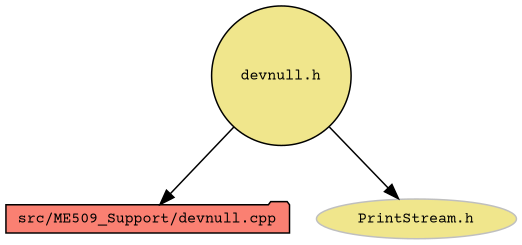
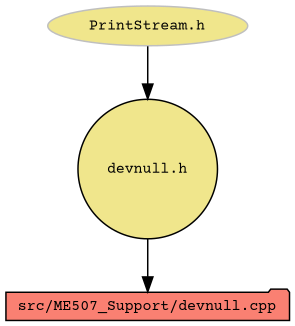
edge "devnull.h" -> "PrintStream.h": reversed
node "src/ME509_Support/devnull.cpp": label "src/ME509_Support/devnull.cpp" -> "src/ME507_Support/devnull.cpp"
